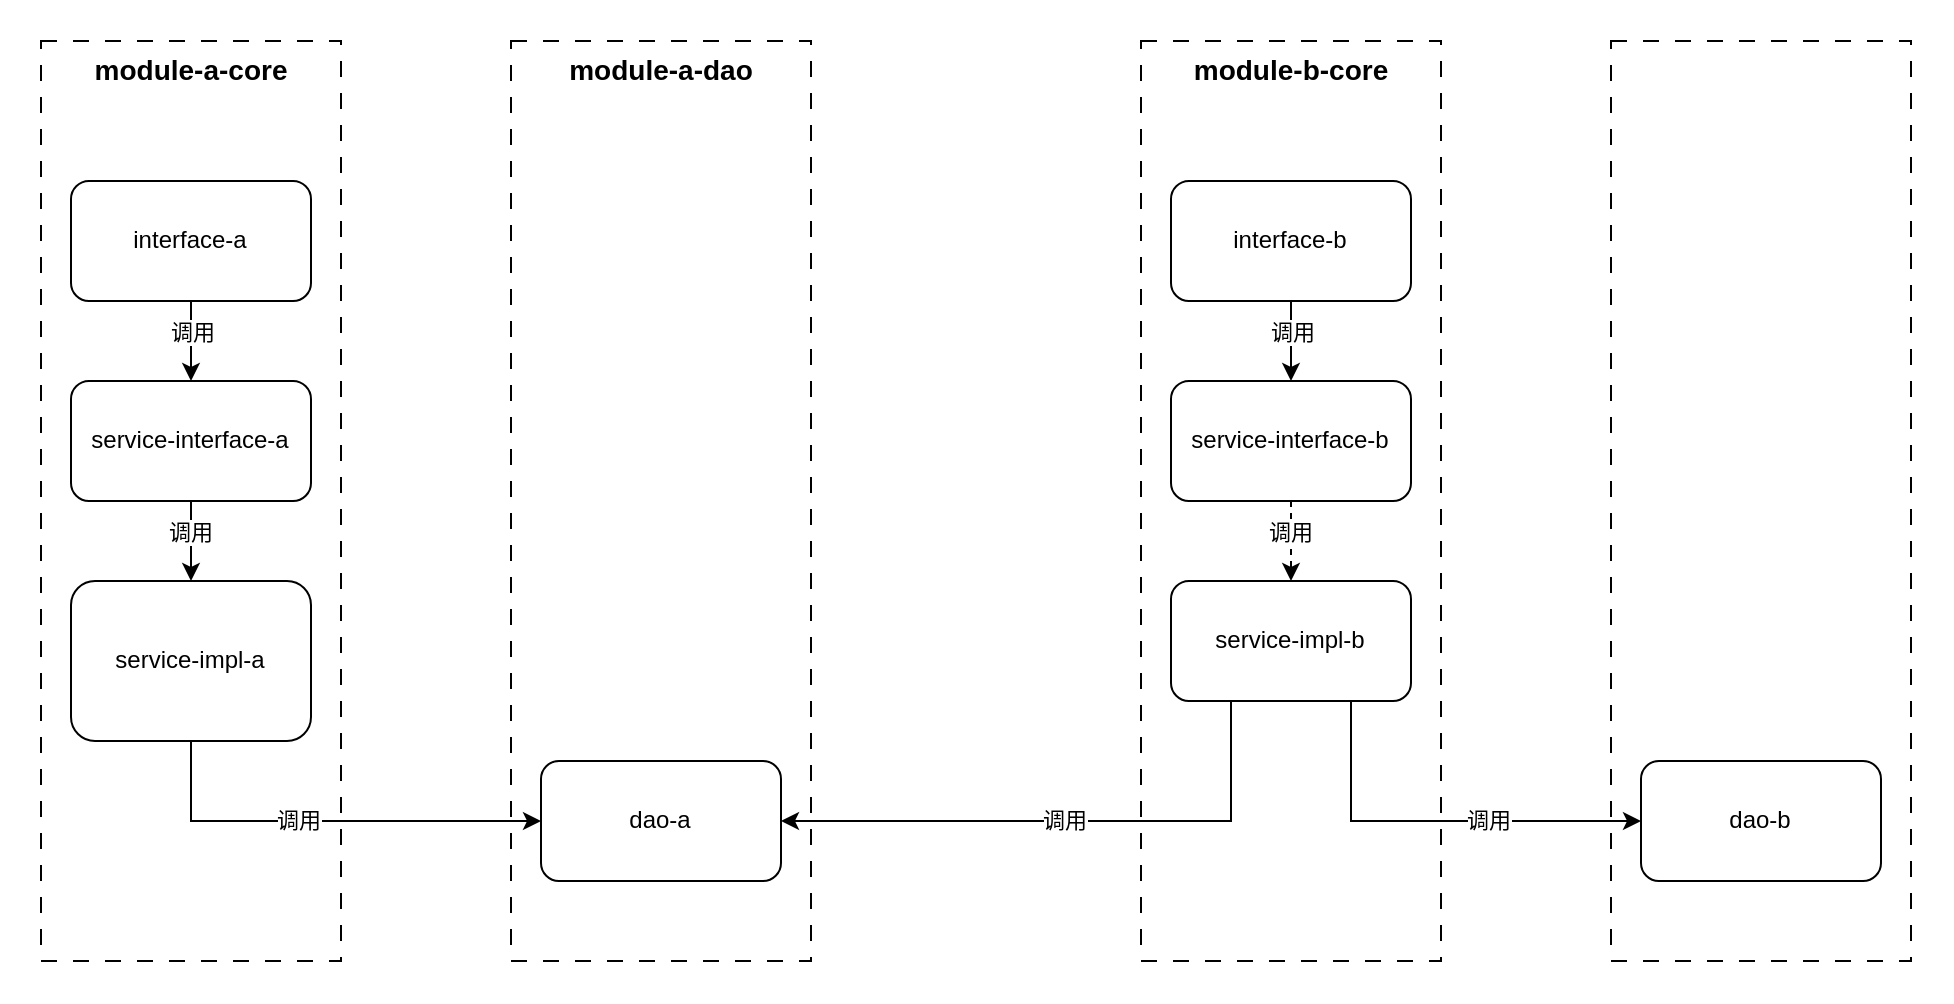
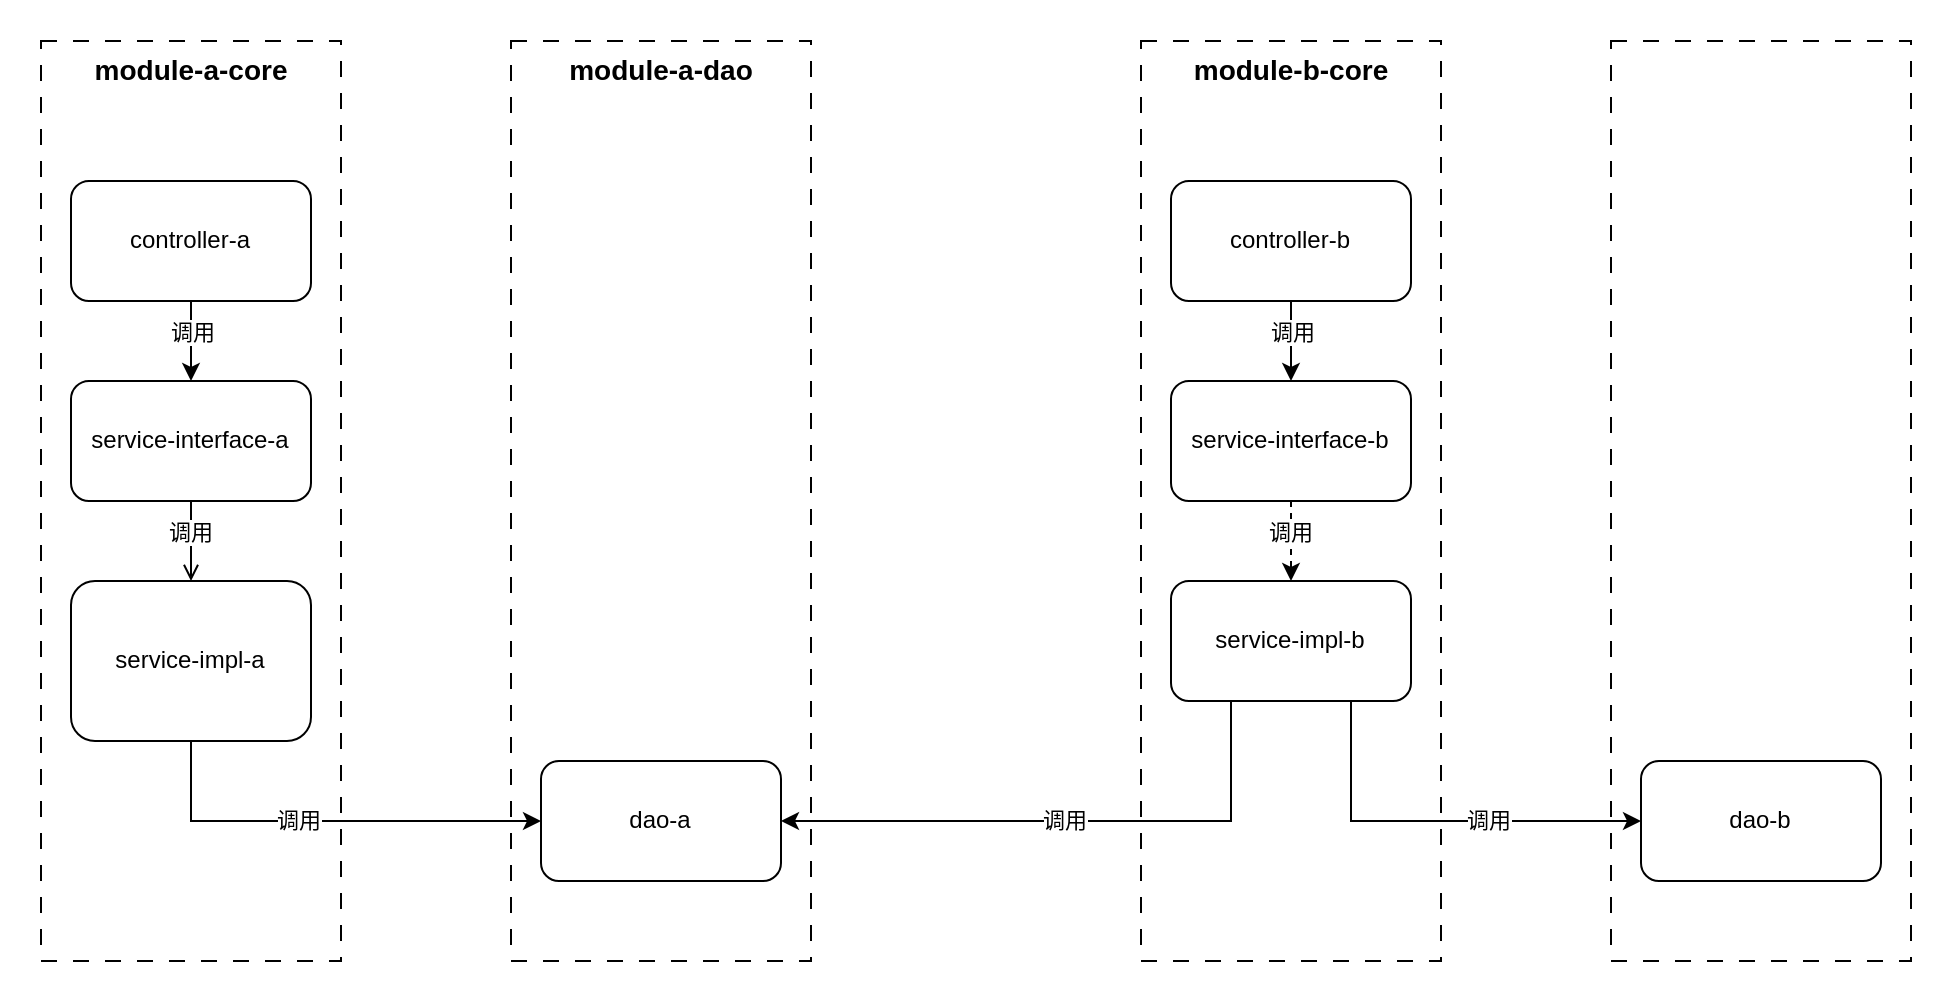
node "interface-a": label "interface-a" -> "controller-a"
node "interface-b": label "interface-b" -> "controller-b"
edge "service-interface-a" -> "service-impl-a": arrowhead classic -> open
